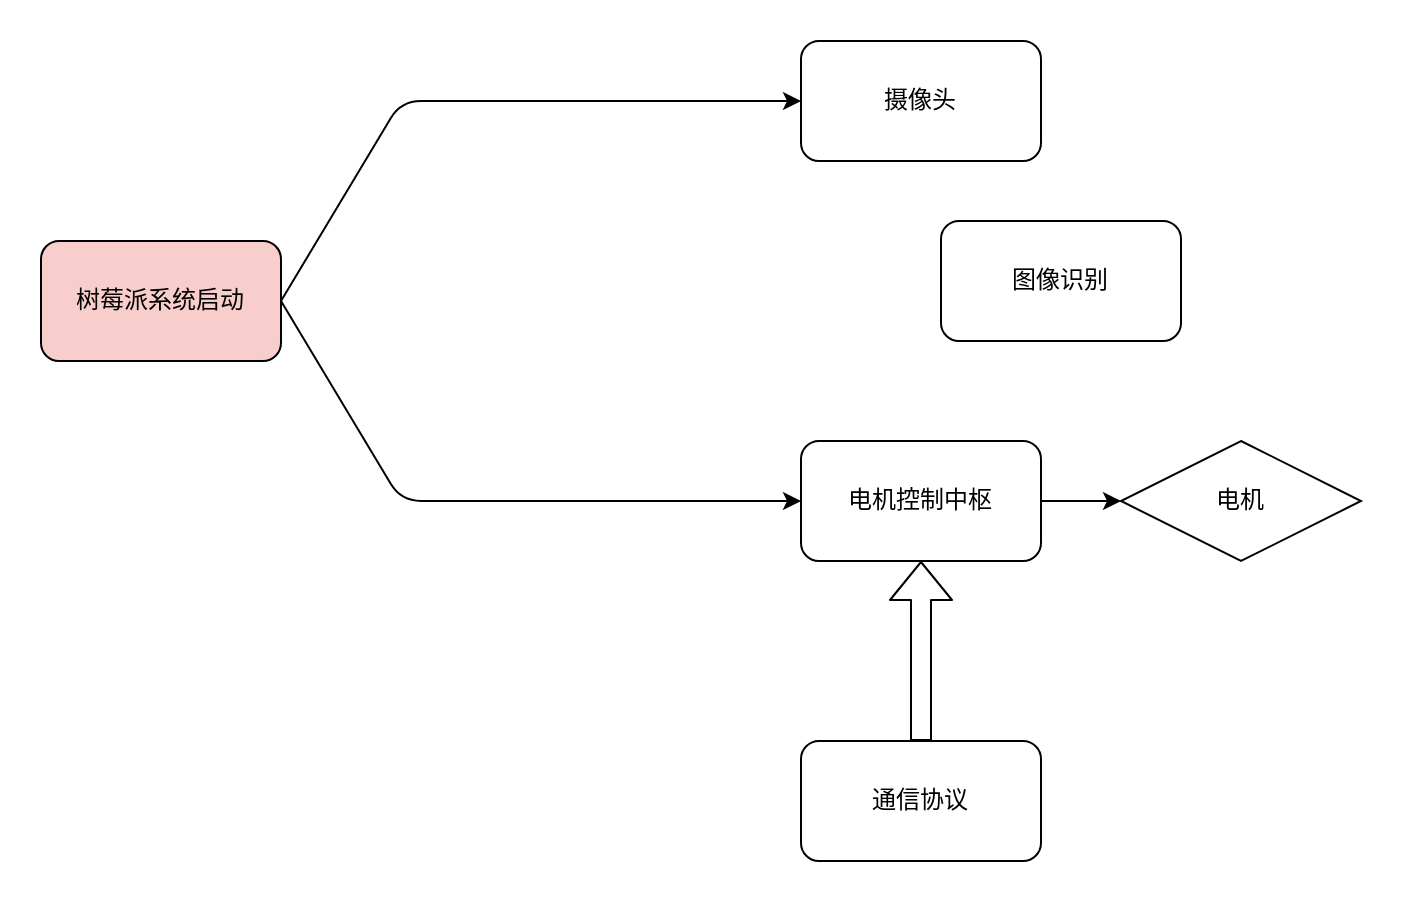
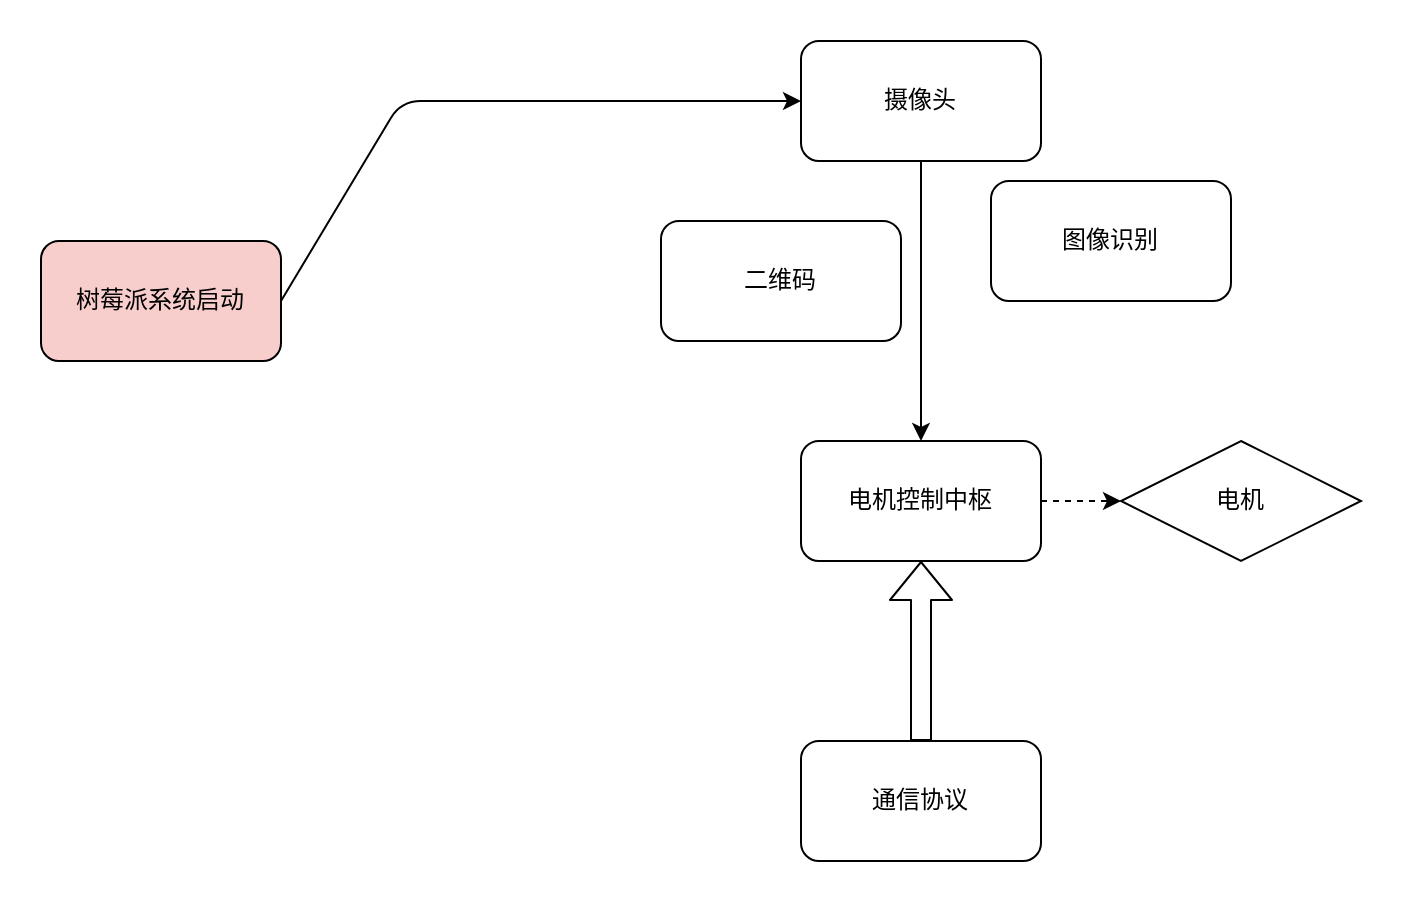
node "二维码": added
node "图像识别": moved (1061, 281) -> (1111, 241)
edge "摄像头" -> "电机控制中枢": added
edge "树莓派系统启动" -> "电机控制中枢": removed
edge "电机控制中枢" -> "电机": style solid -> dashed
